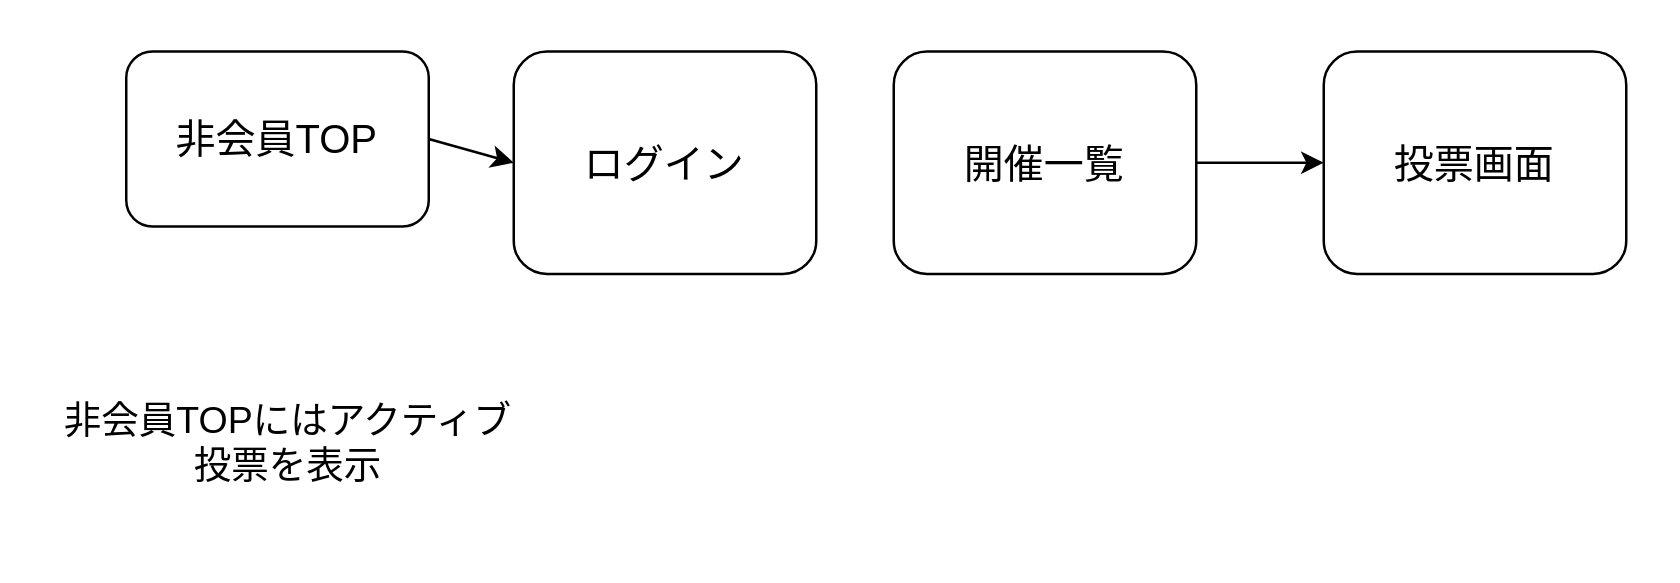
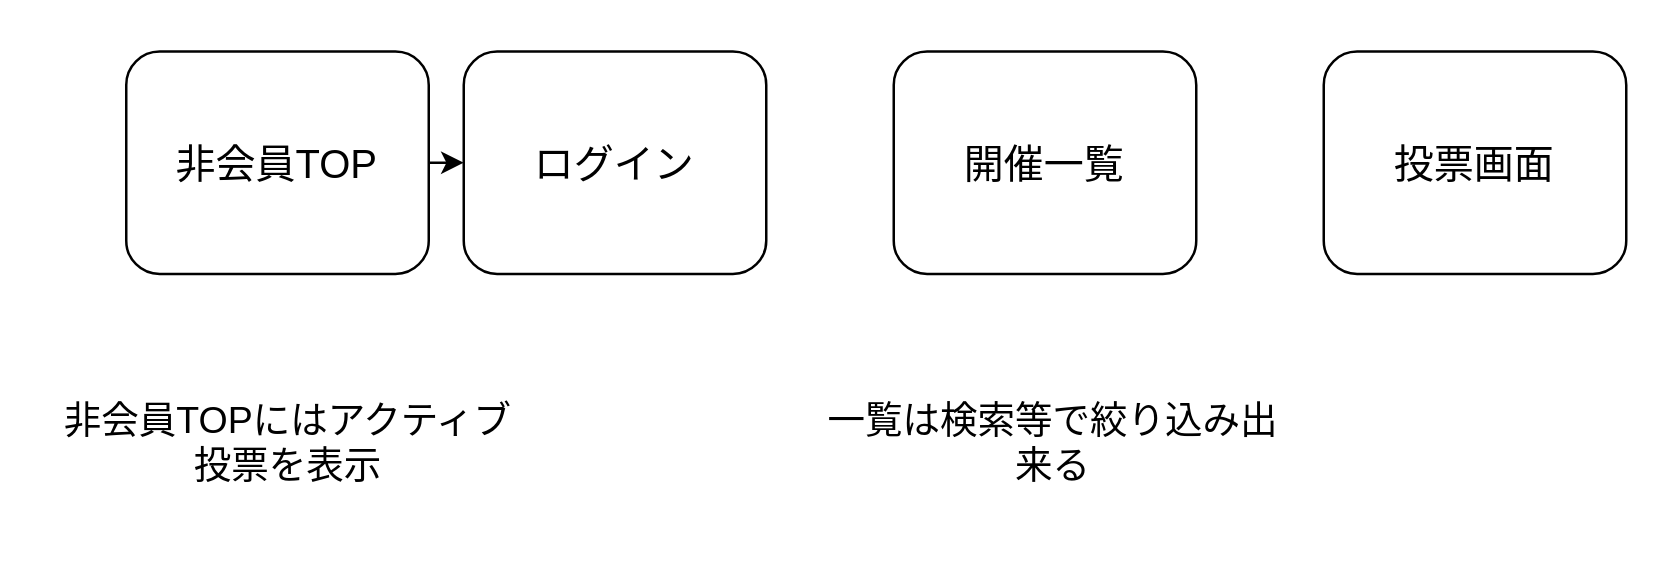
node "非会員TOP": size 303x175 -> 303x223
node "ログイン": moved (665, 163) -> (615, 163)
edge "開催一覧" -> "投票画面": removed
node "一覧は検索等で絞り込み出来る": added
